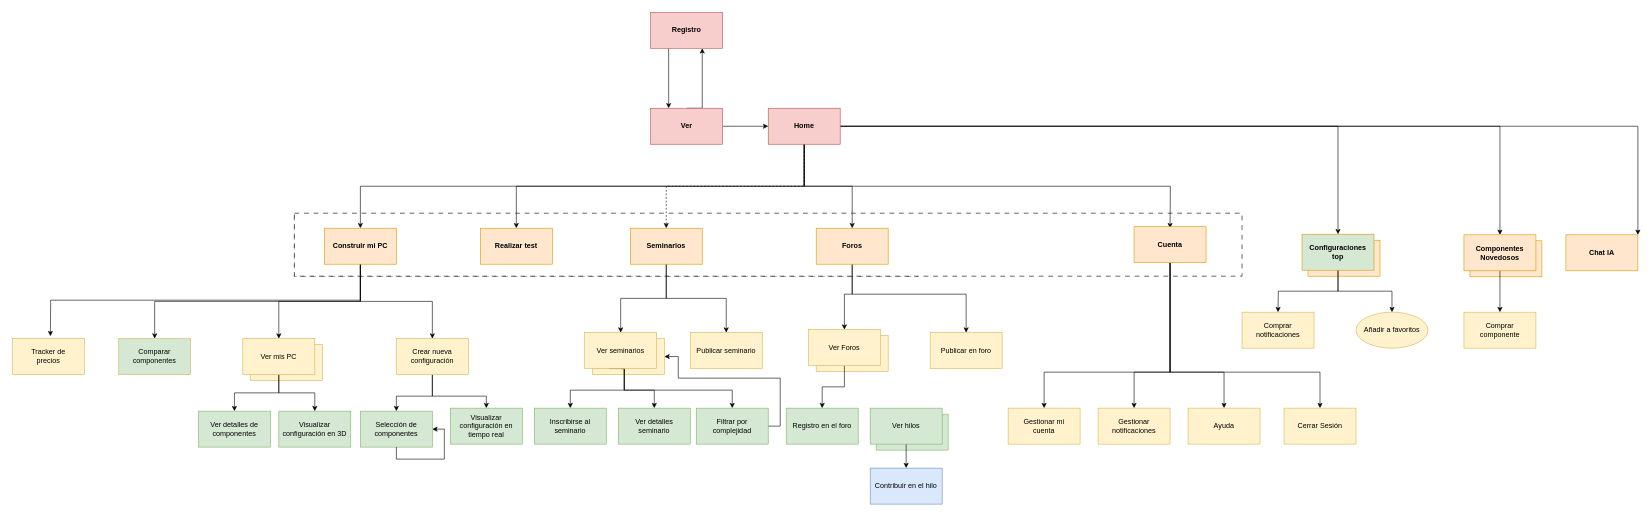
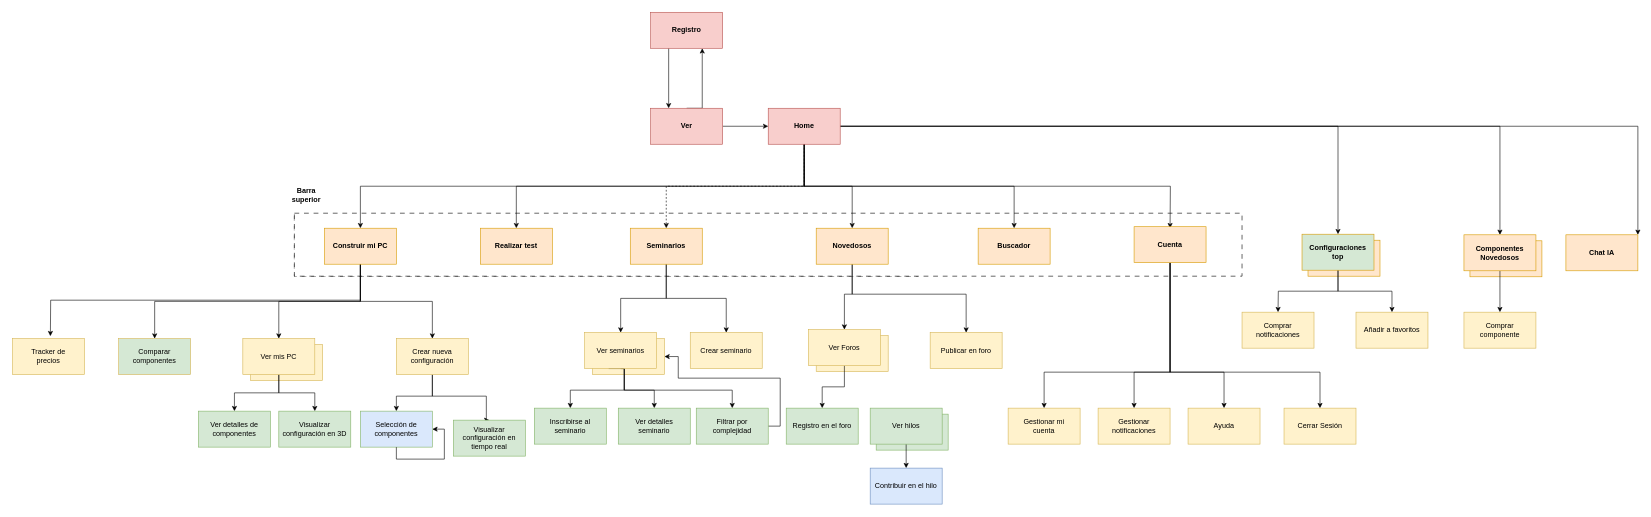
node "Barra superior": added
edge "Home" -> "Buscador": added
node "Foros": label "Foros" -> "Novedosos"
node "Buscador": added
node "Añadir a favoritos": shape ellipse -> rectangle
node "Publicar seminario": label "Publicar seminario" -> "Crear seminario"
node "Visualizar configuración en tiempo real": moved (486, 426) -> (489, 438)
node "Selección de componentes": fillcolor #d5e8d4 -> #dae8fc
